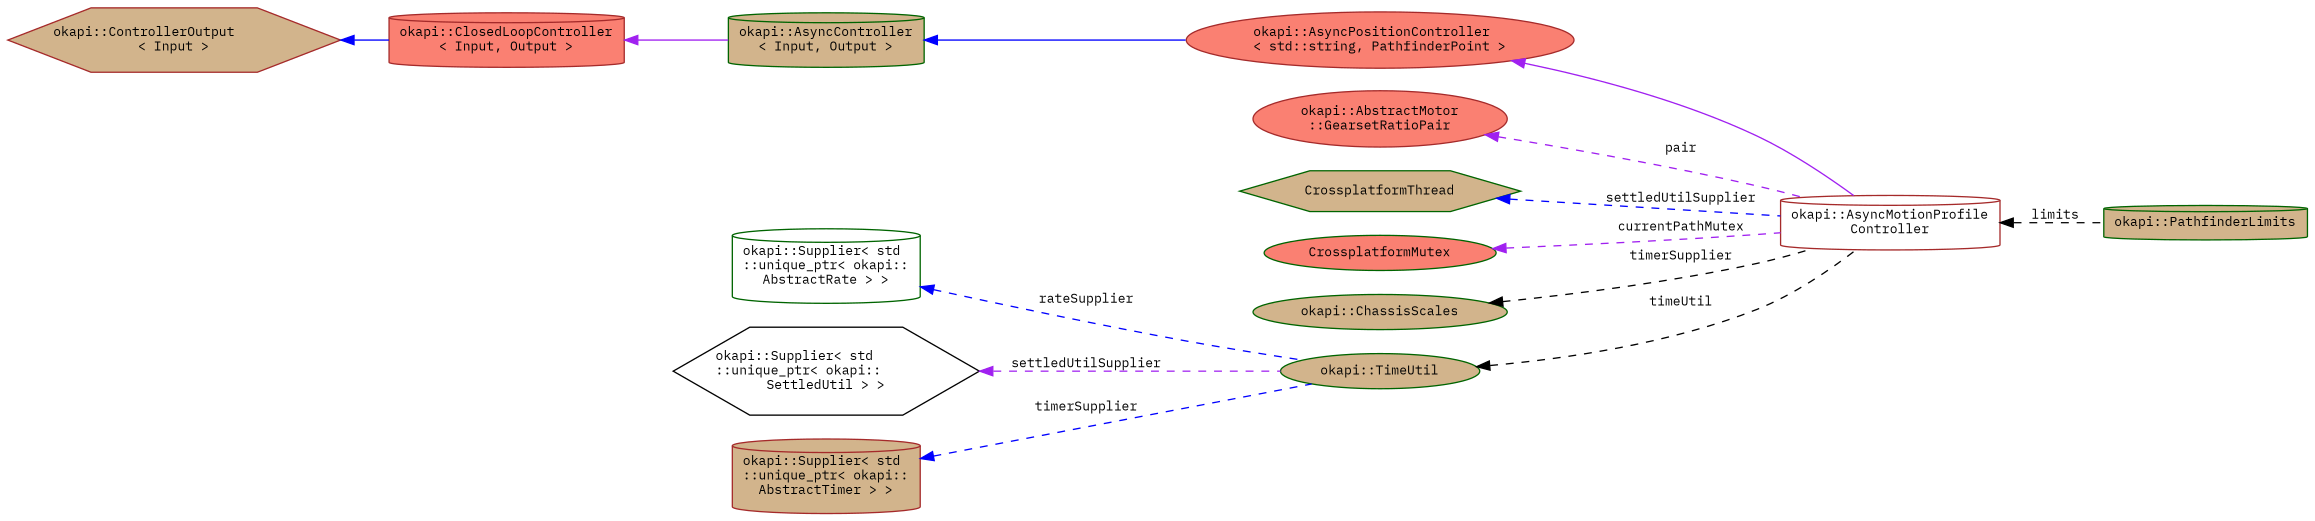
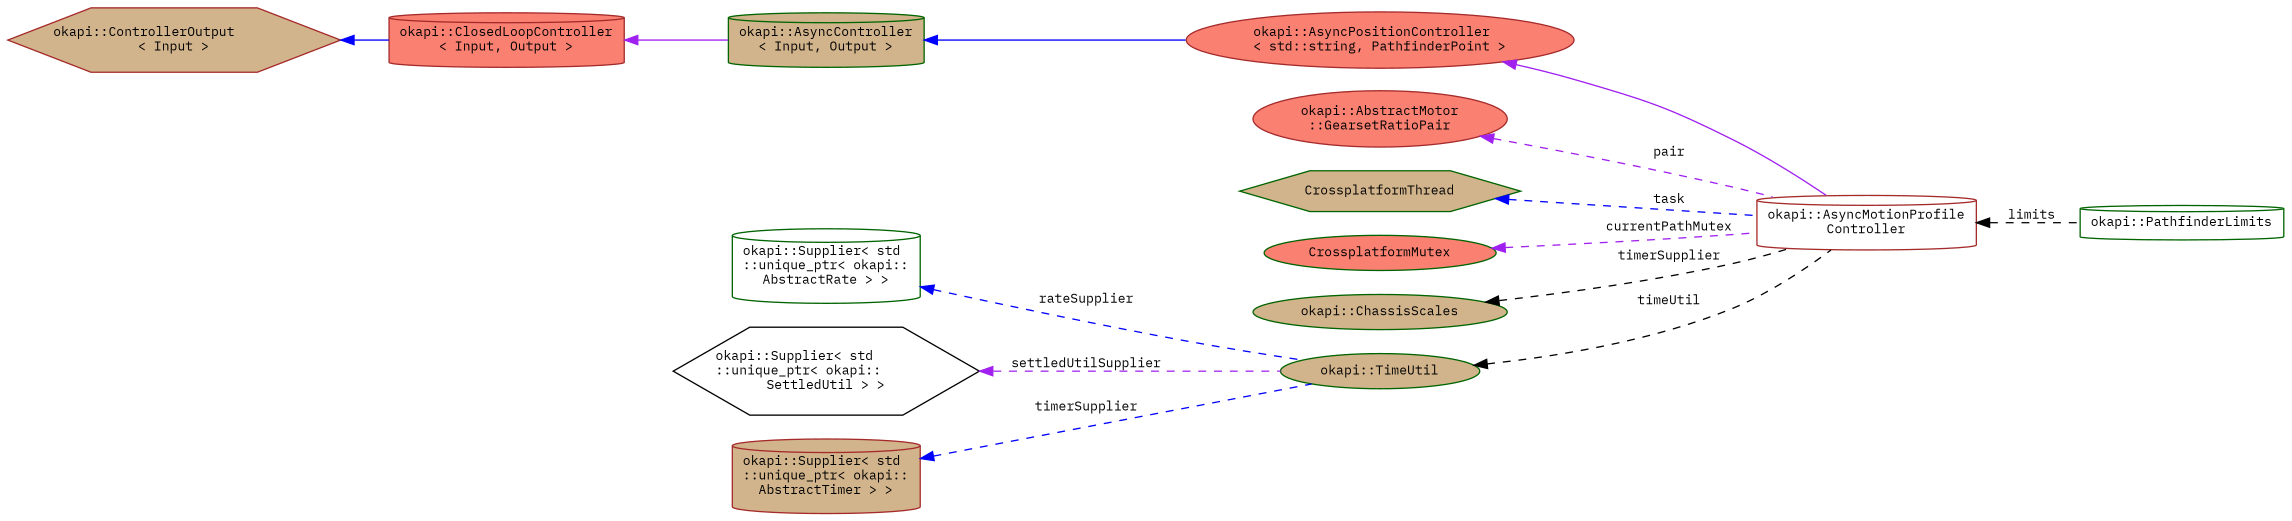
edge "okapi::AsyncMotionProfile Controller" -> "CrossplatformThread": label " settledUtilSupplier" -> " task"
node "okapi::PathfinderLimits": fillcolor tan -> white
